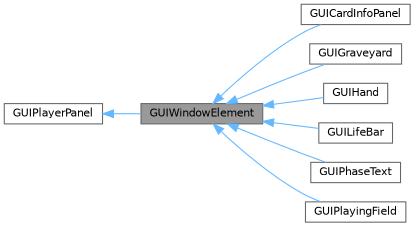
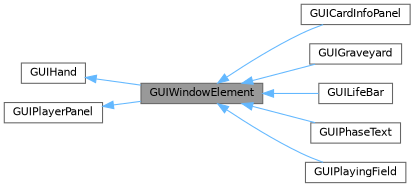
edge "GUIHand" -> "GUIWindowElement": reversed
